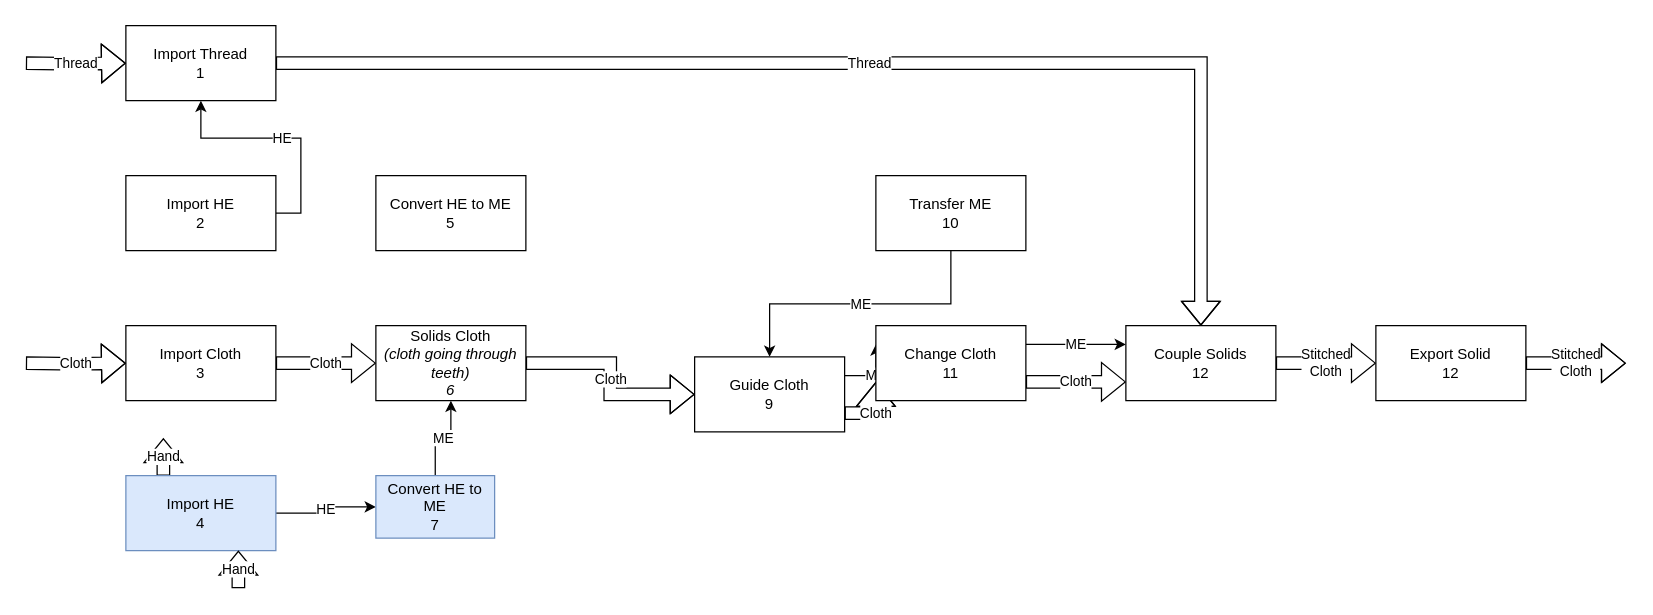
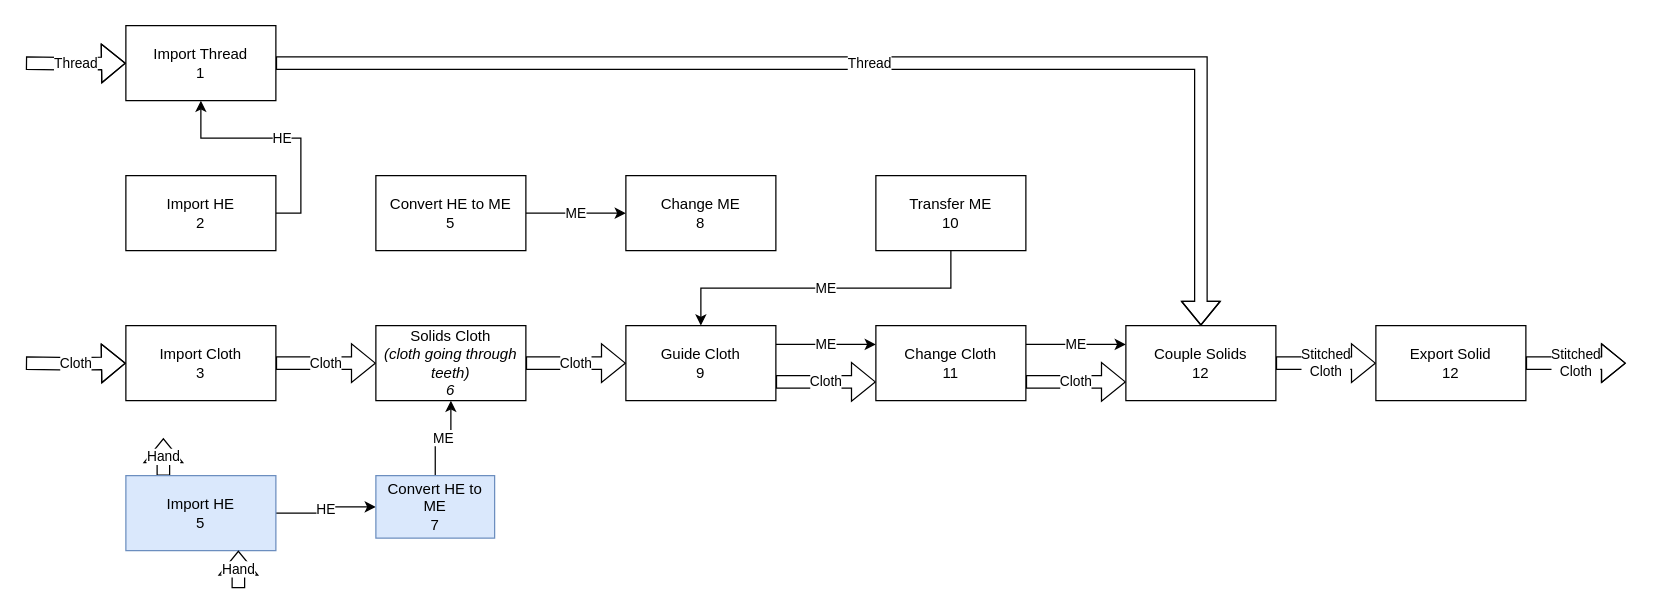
edge "Convert HE to ME 5" -> "Change ME 8": added, label "ME"
node "Change ME 8": added
node "Guide Cloth 9": moved (769, 394) -> (701, 363)
node "Import HE 4": label "Import HE 4" -> "Import HE 5"
